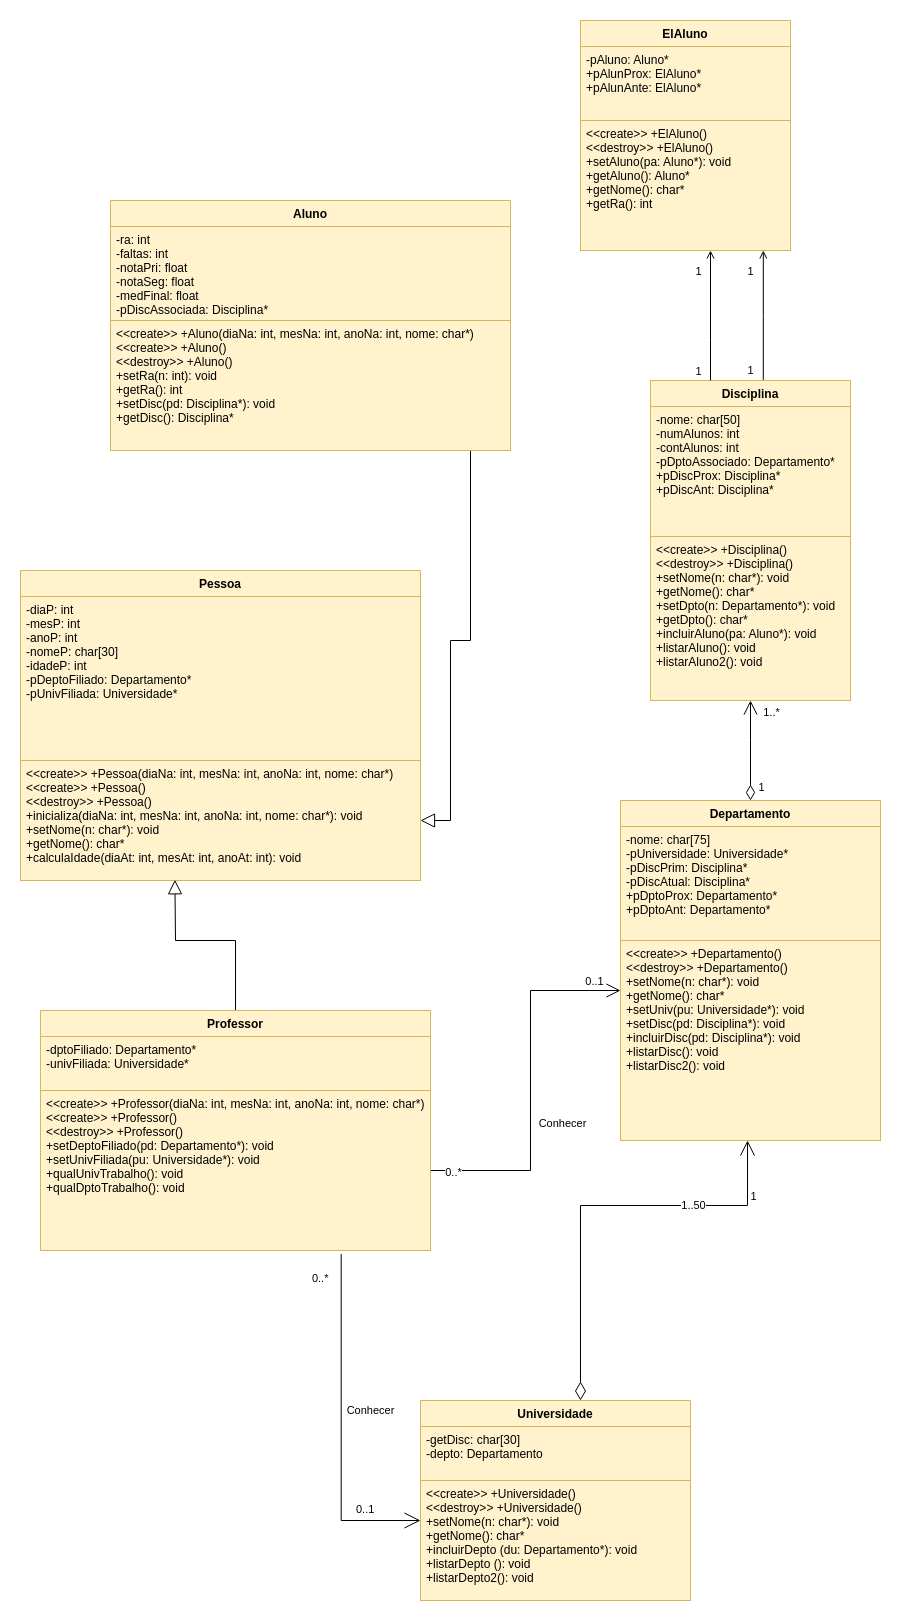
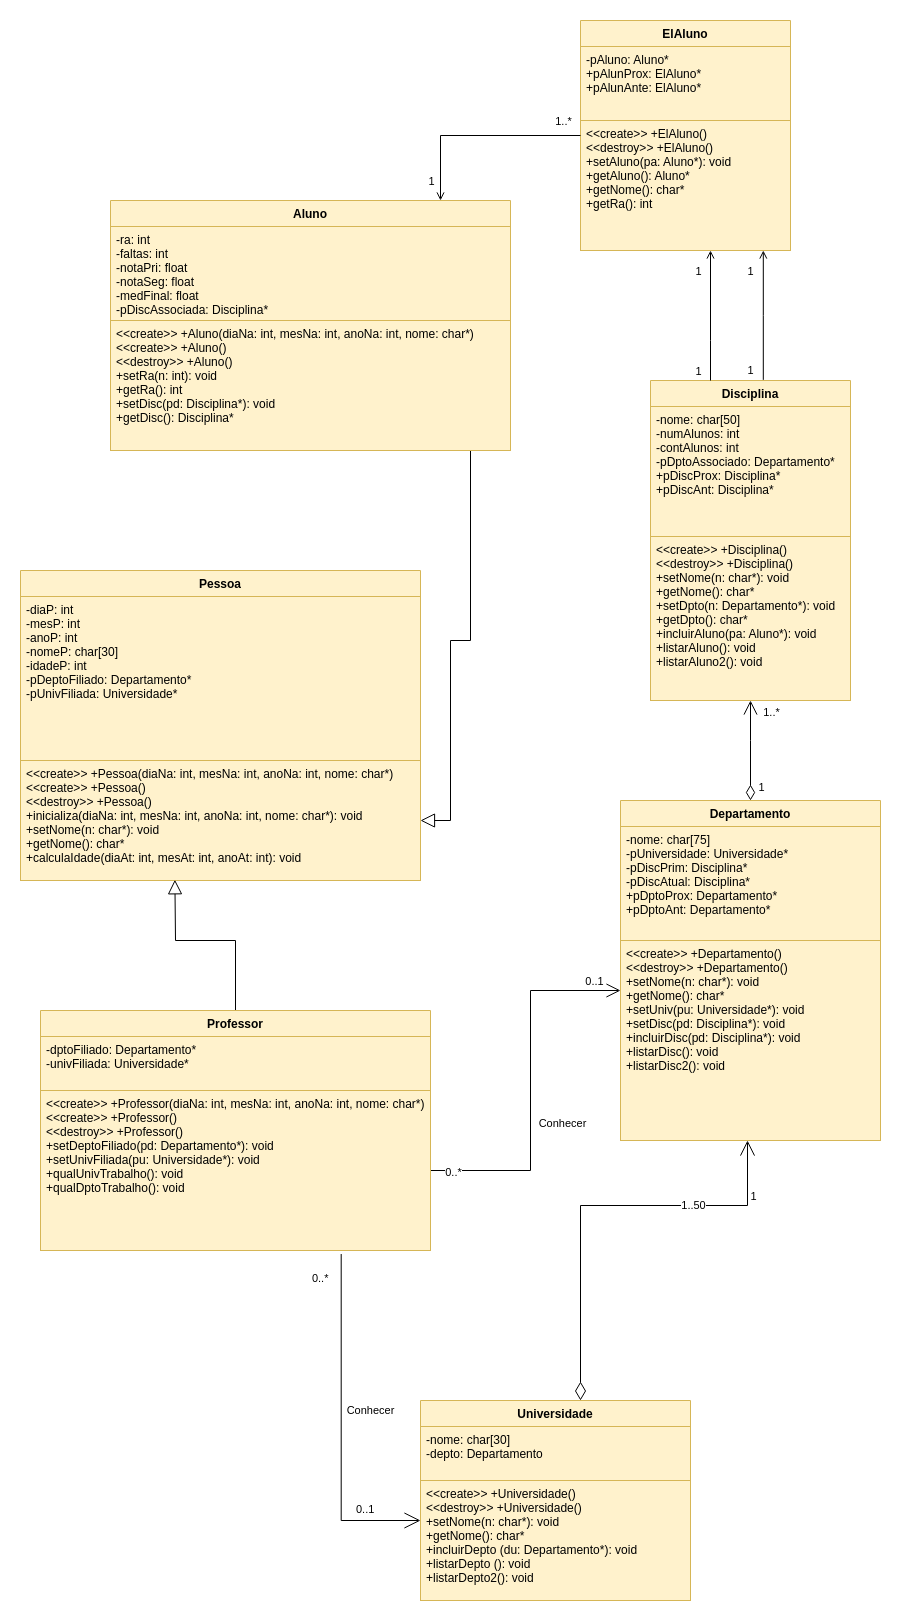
edge "ElAluno" -> "Aluno": added, labels "1..*", "1"
node "-getDisc: char[30] -depto: Departamento": label "-getDisc: char[30] -depto: Departamento" -> "-nome: char[30] -depto: Departamento"
